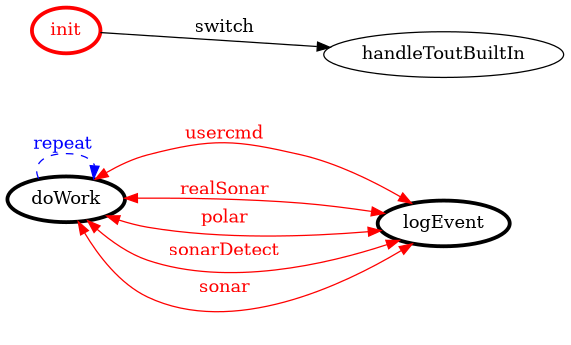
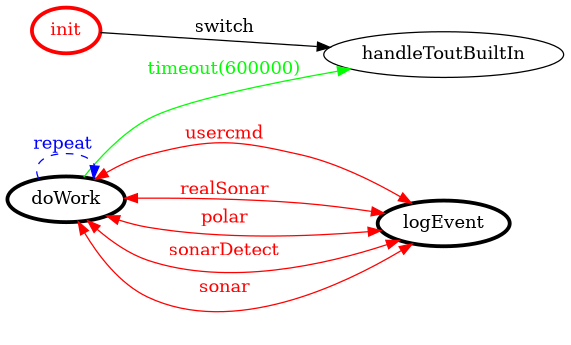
edge "doWork" -> "handleToutBuiltIn": added, label "timeout(600000)"
